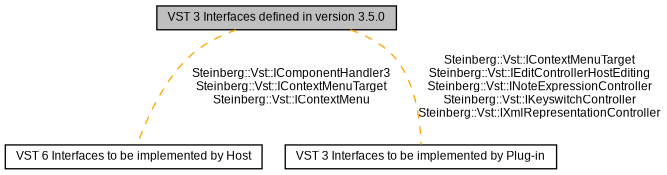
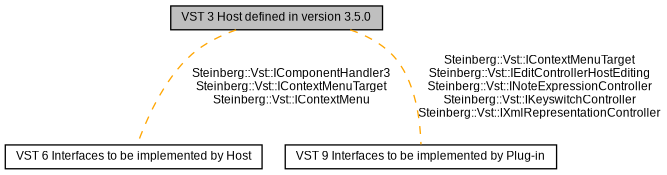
node "VST 3 Interfaces defined in version 3.5.0": label "VST 3 Interfaces defined in version 3.5.0" -> "VST 3 Host defined in version 3.5.0"
node "VST 3 Interfaces to be implemented by Plug-in": label "VST 3 Interfaces to be implemented by Plug-in" -> "VST 9 Interfaces to be implemented by Plug-in"
